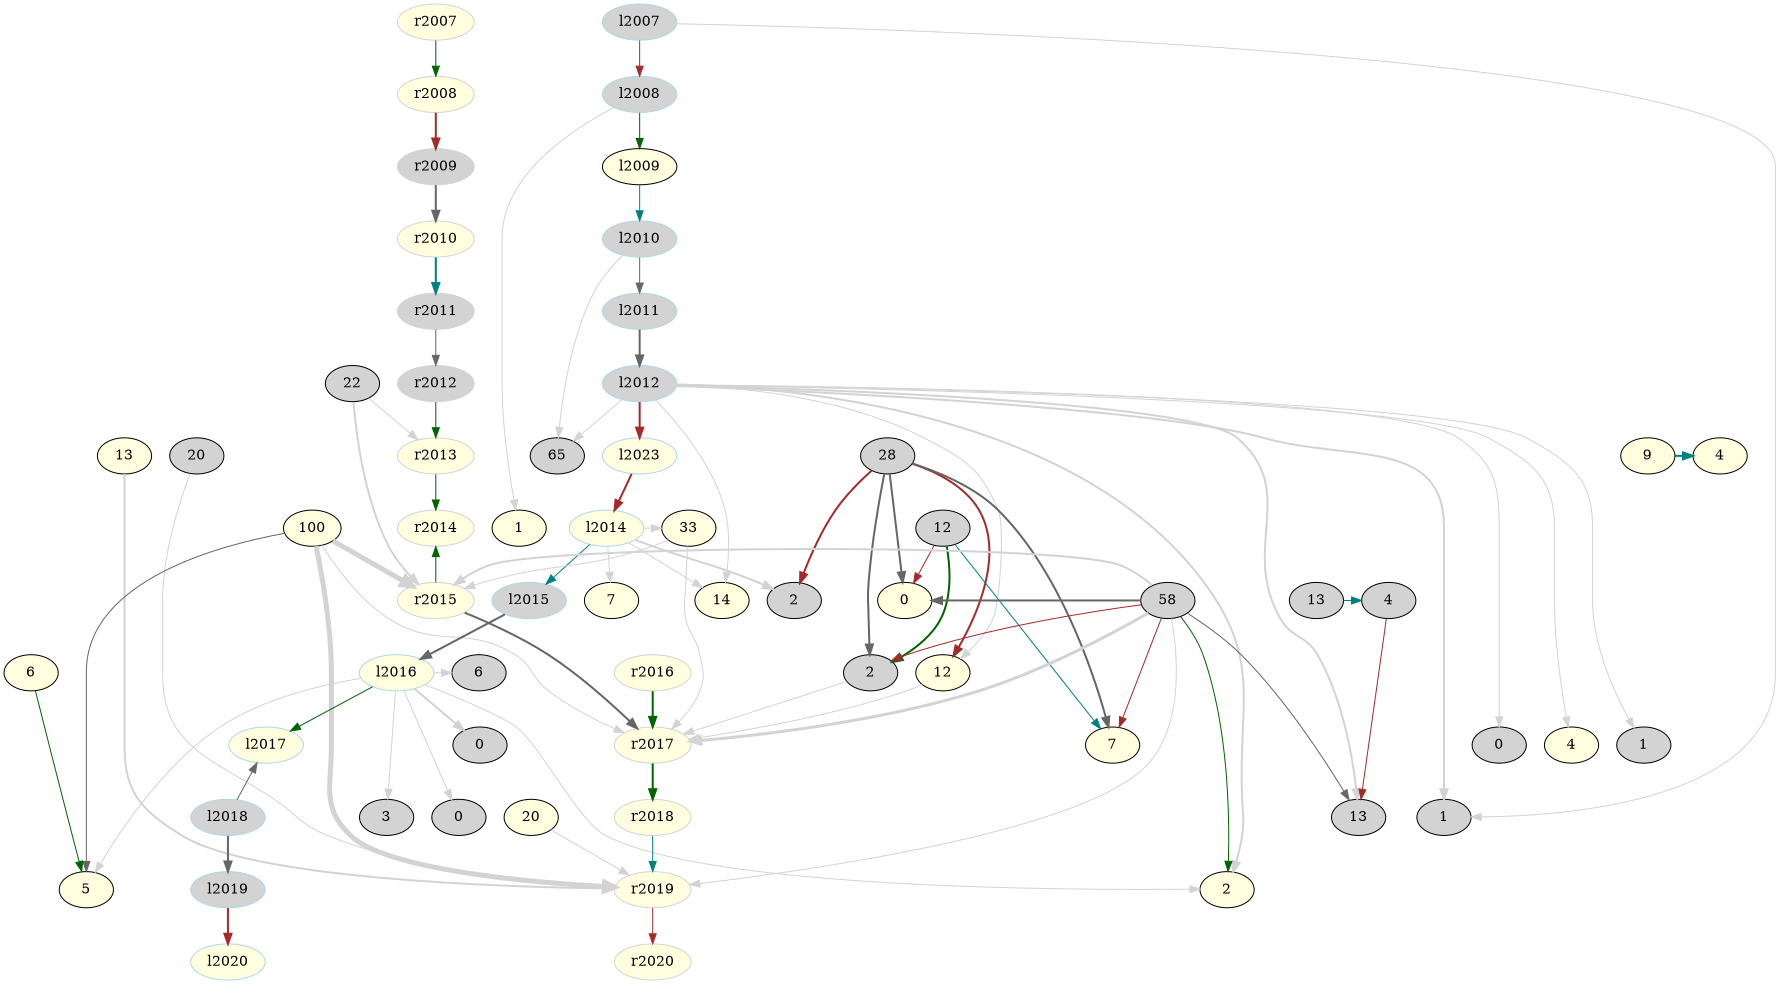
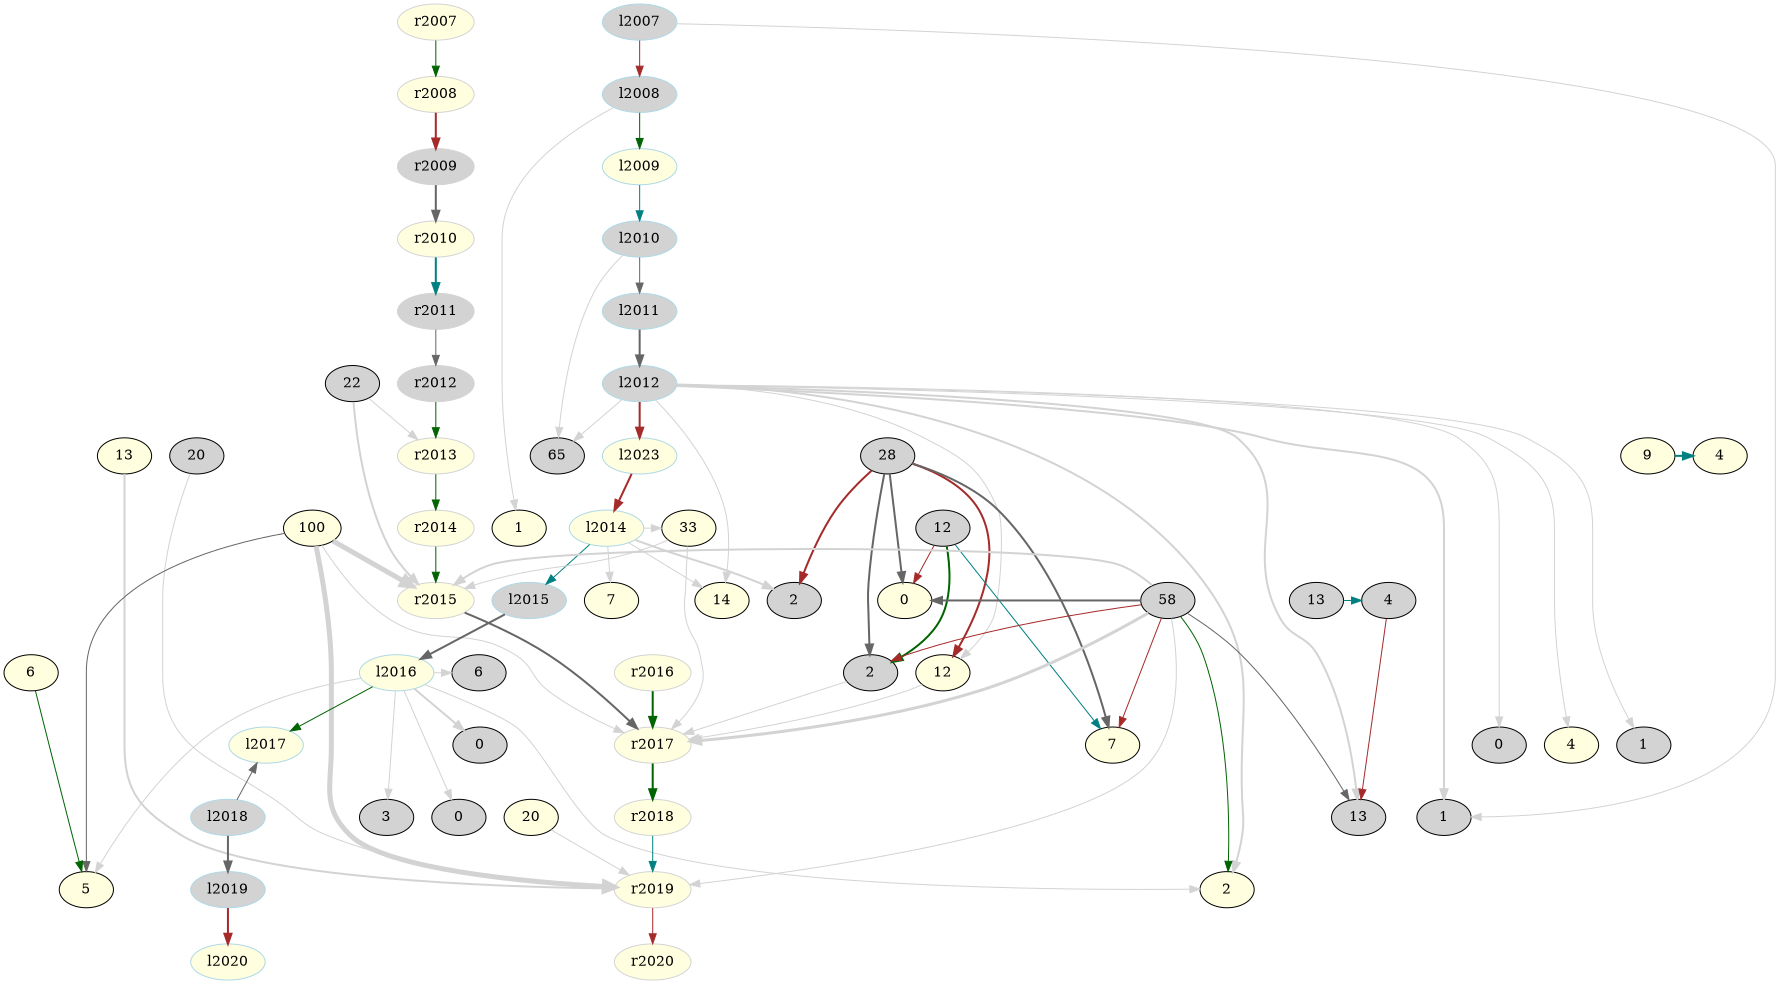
node "l2009": color black -> lightblue
edge "r2015" -> "r2014": reversed
